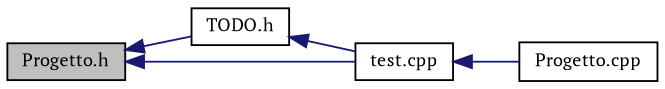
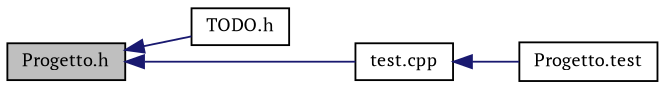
edge "test.cpp" -> "TODO.h": removed
node "Progetto.cpp": label "Progetto.cpp" -> "Progetto.test"
